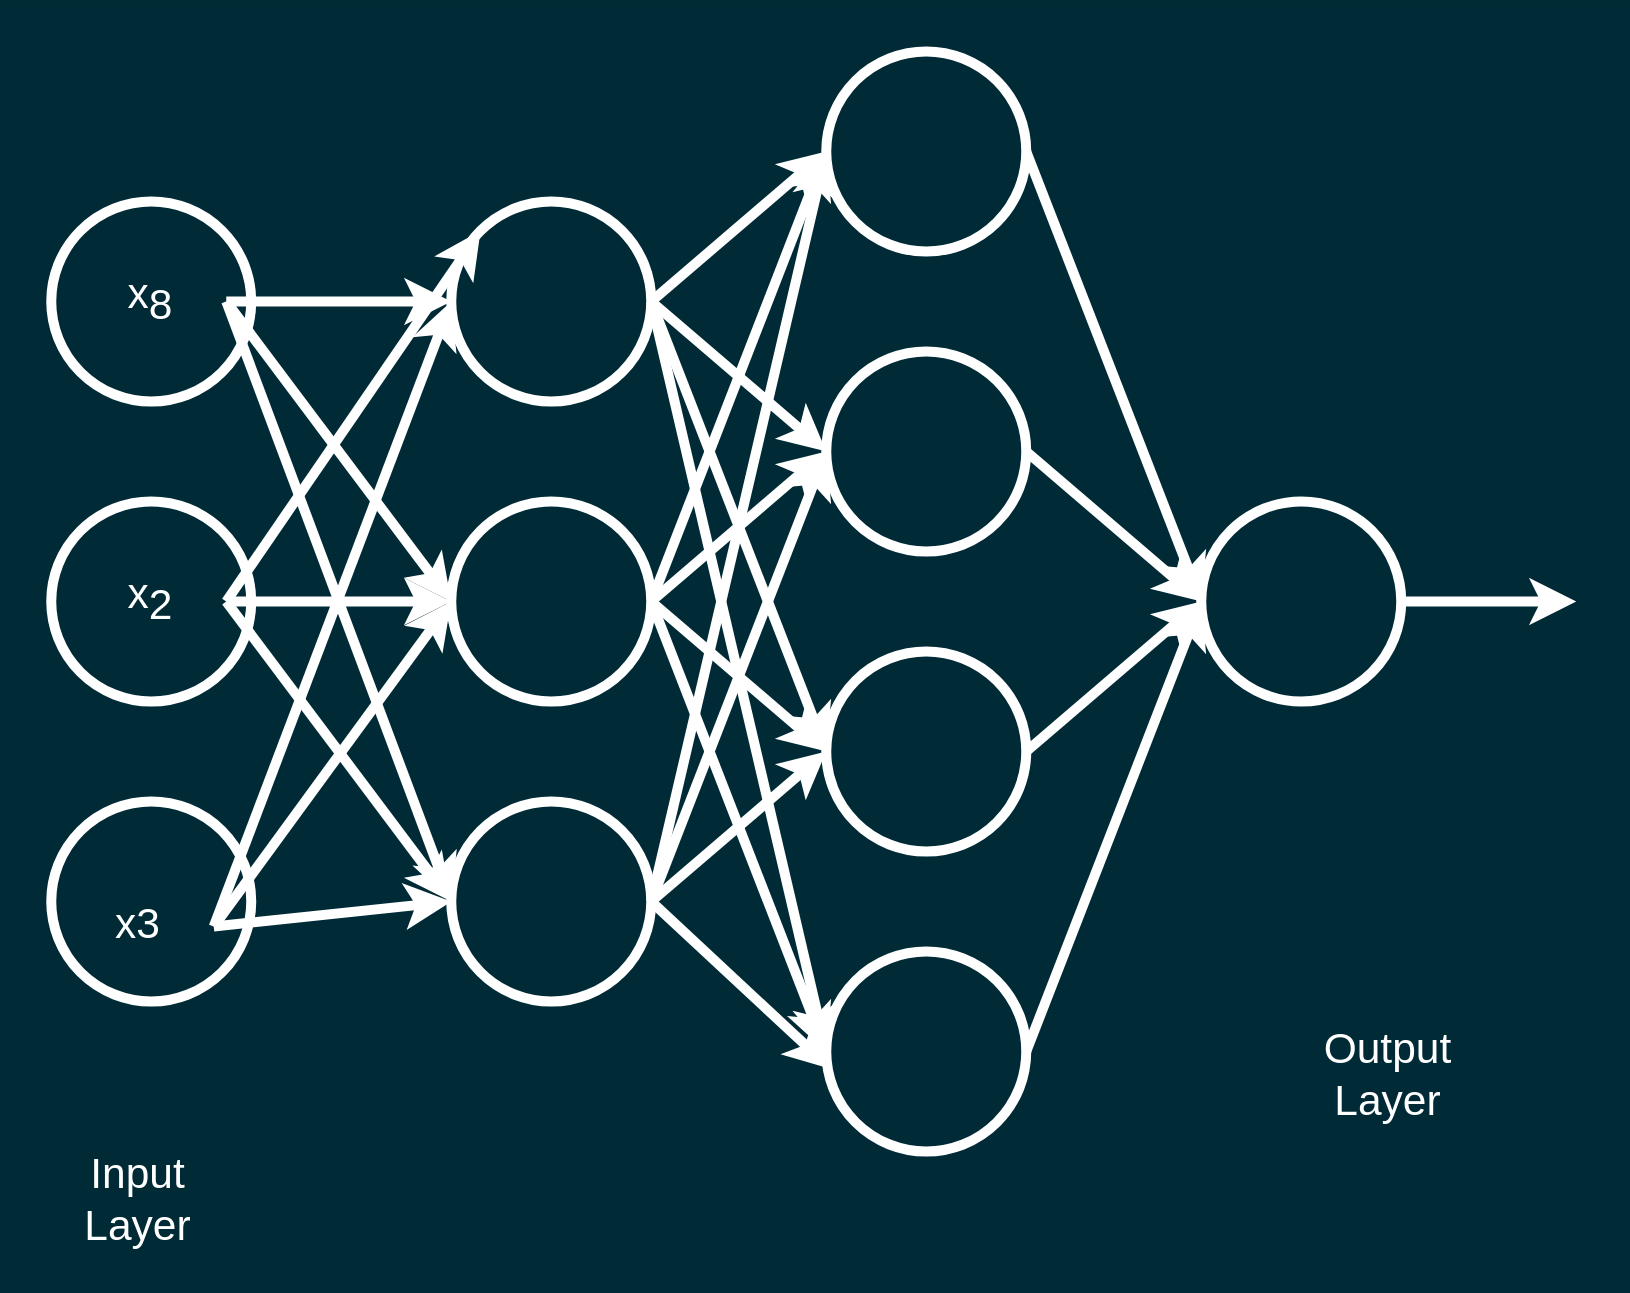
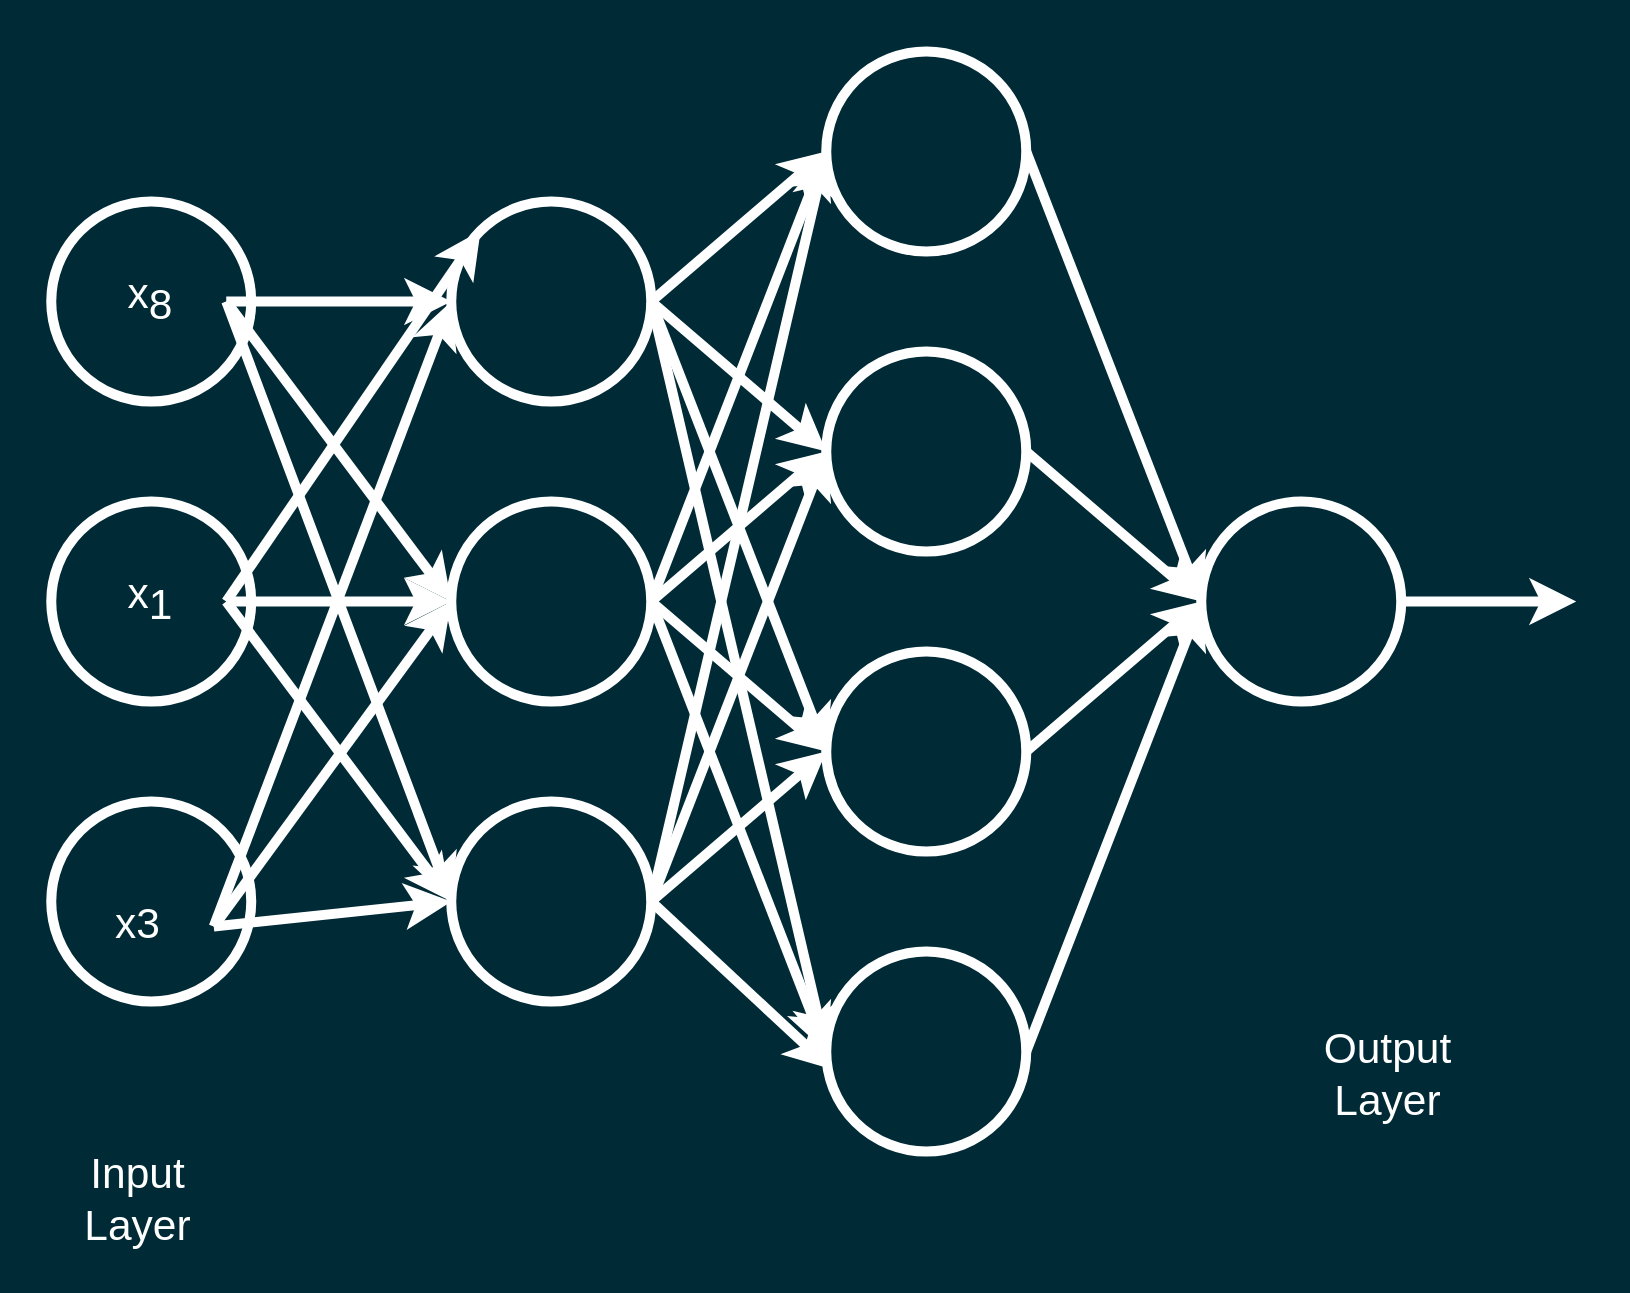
node "x2": label "x2" -> "x1"
